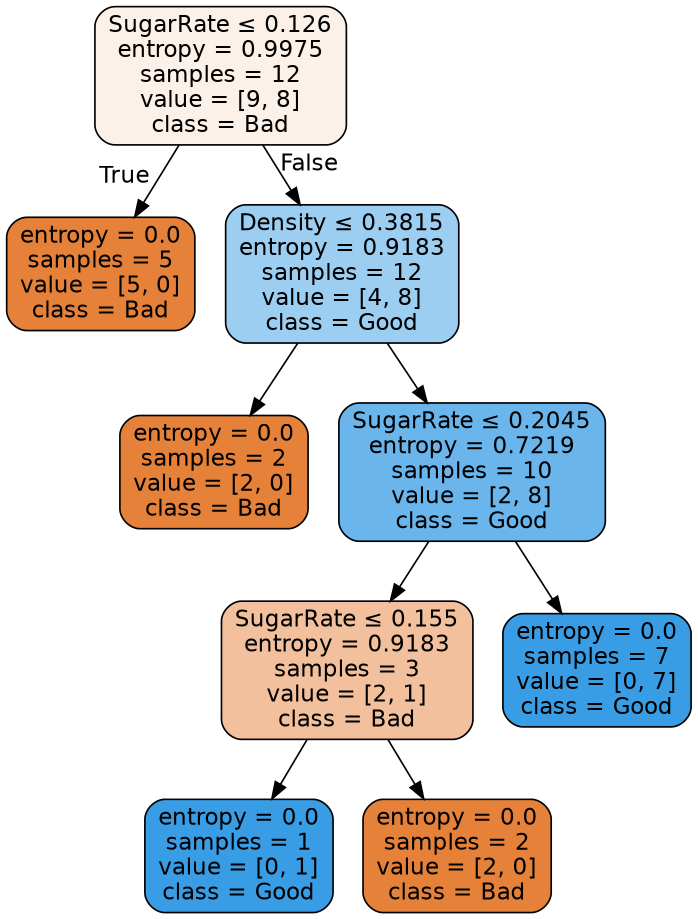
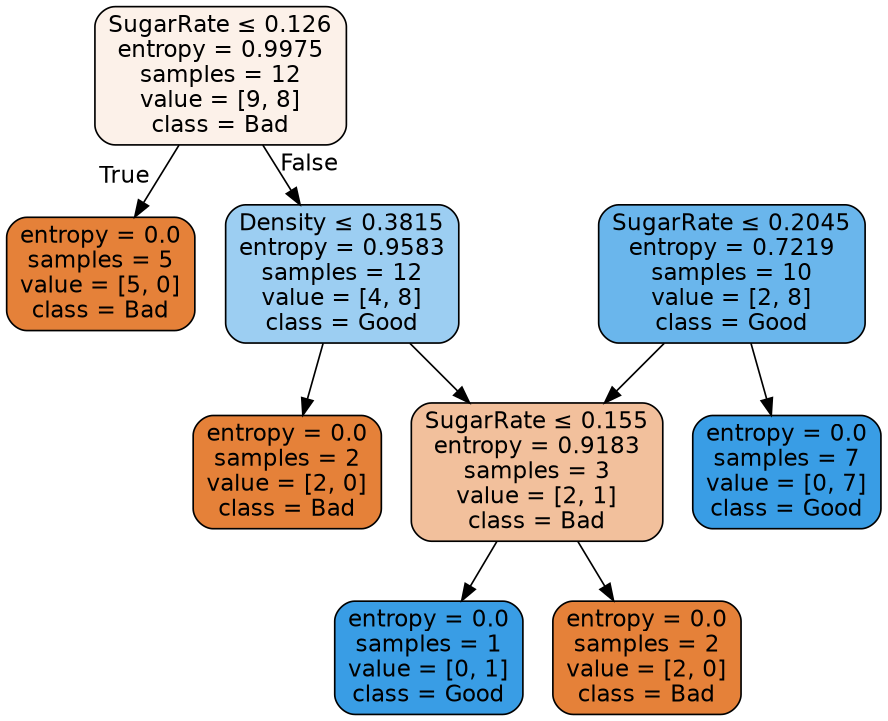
node "Density ≤ 0.3815": text "entropy = 0.9183" -> "entropy = 0.9583"
edge "Density ≤ 0.3815" -> "SugarRate ≤ 0.2045": now "Density ≤ 0.3815" -> "SugarRate ≤ 0.155"
